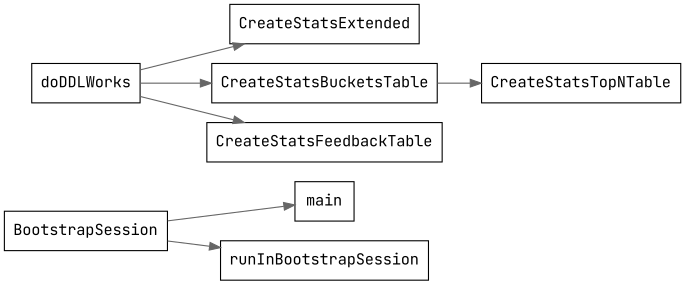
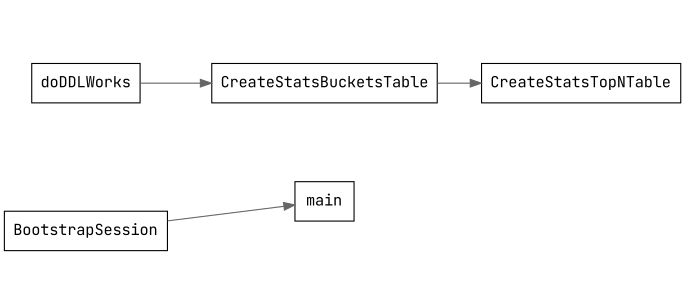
node "CreateStatsExtended": removed
node "CreateStatsFeedbackTable": removed
node "runInBootstrapSession": removed
